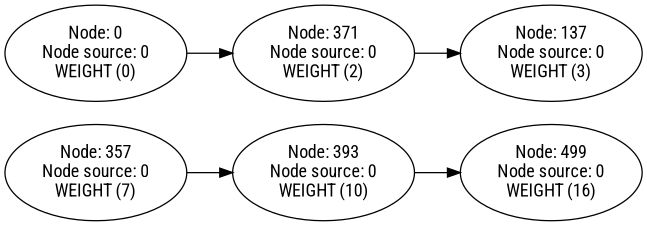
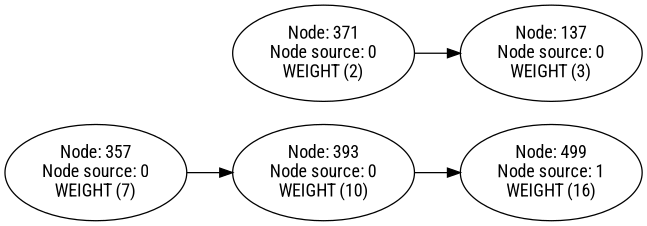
node "Node: 0 Node source: 0 WEIGHT (0)": removed
node "Node: 499 Node source: 0 WEIGHT (16)": label "Node: 499 Node source: 0 WEIGHT (16)" -> "Node: 499 Node source: 1 WEIGHT (16)"
